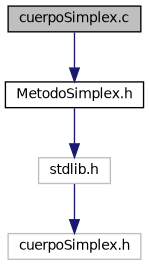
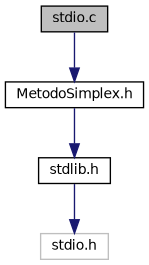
node "cuerpoSimplex.c": label "cuerpoSimplex.c" -> "stdio.c"
node "stdlib.h": color grey75 -> black
node "cuerpoSimplex.h": label "cuerpoSimplex.h" -> "stdio.h"
